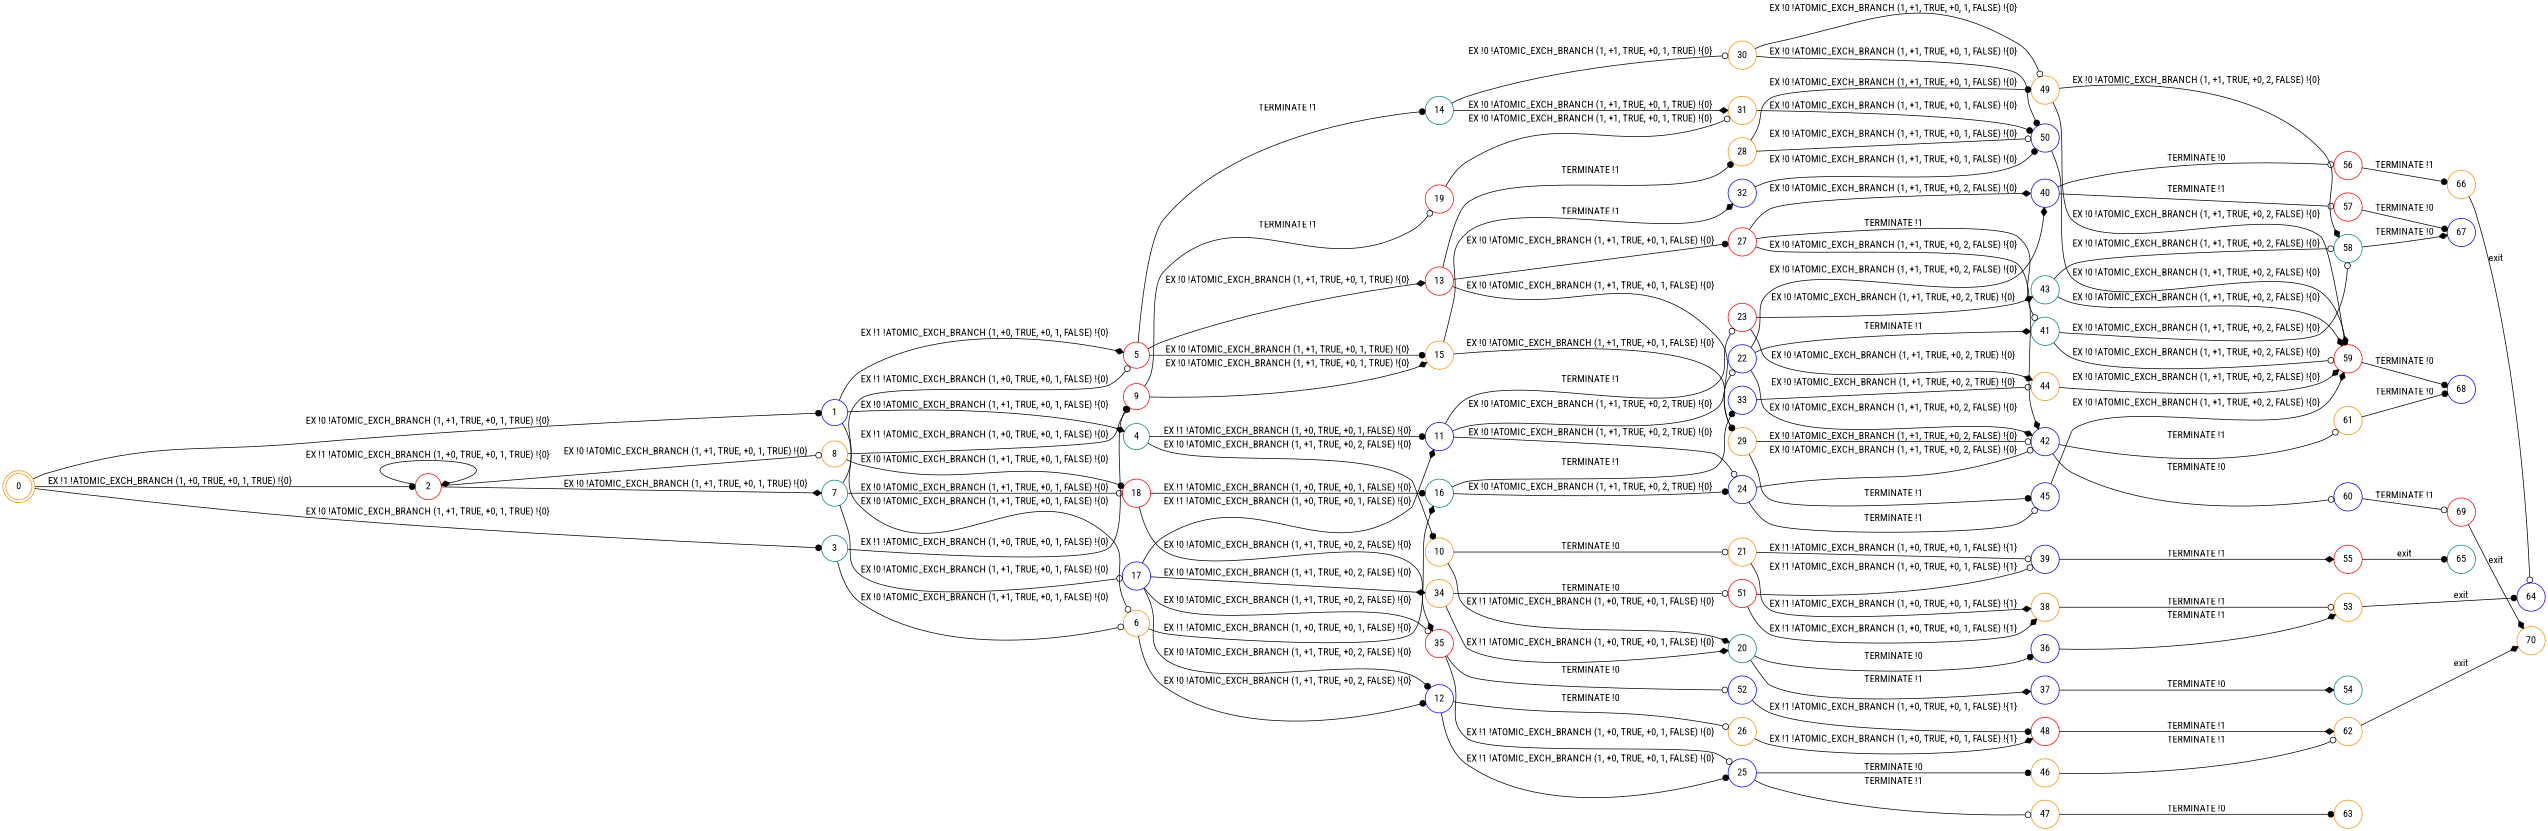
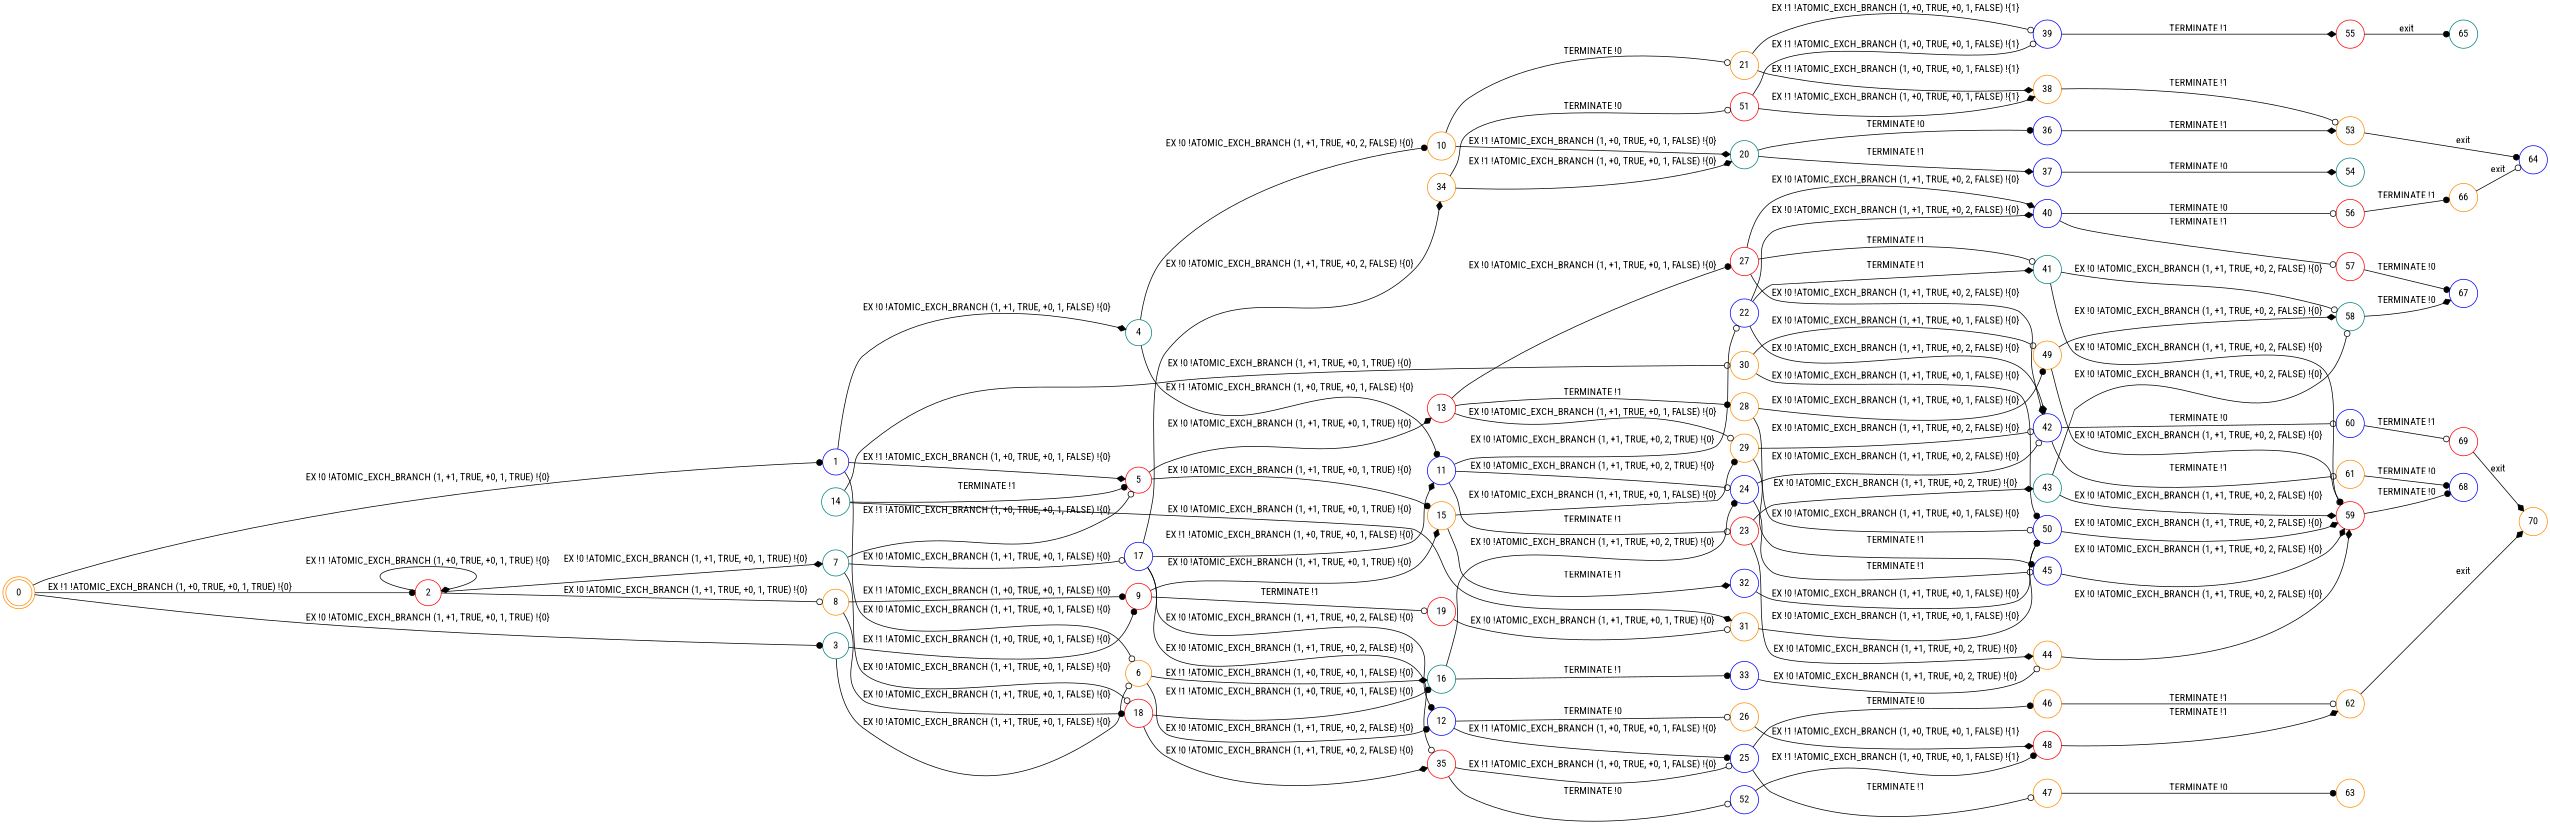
edge "5" -> "14": reversed
